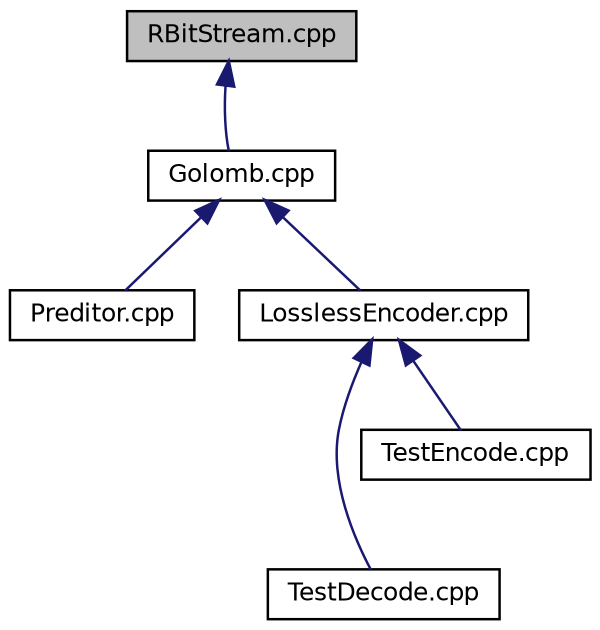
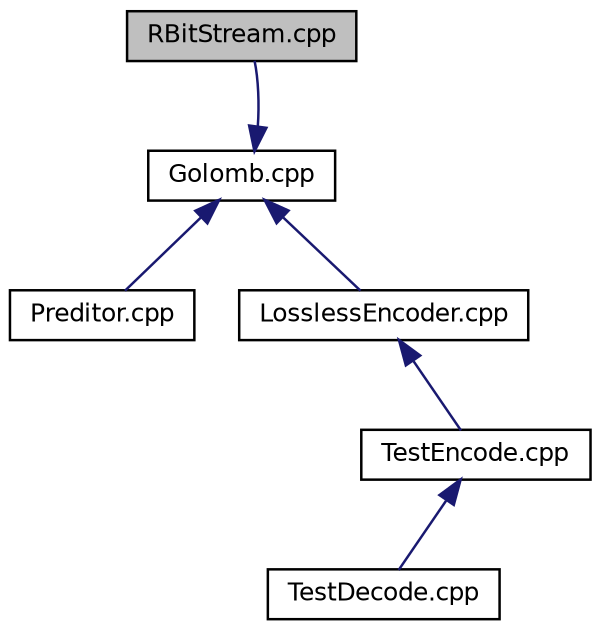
edge "Golomb.cpp" -> "RBitStream.cpp": reversed
edge "TestDecode.cpp" -> "LosslessEncoder.cpp": now "TestDecode.cpp" -> "TestEncode.cpp"
